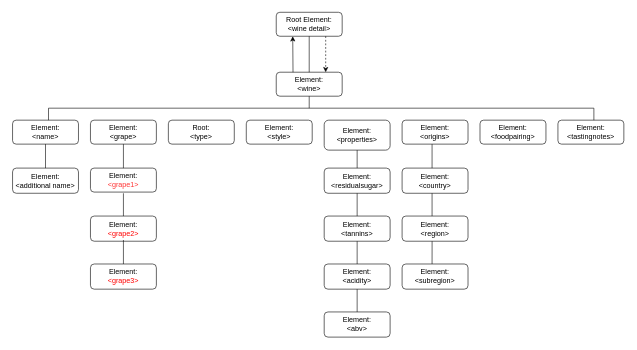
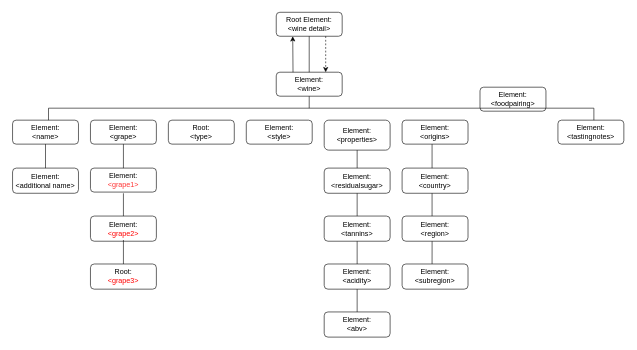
node "Element: <foodpairing>": moved (513, 132) -> (513, 99)
node "Element: <grape3>": label "Element: <grape3>" -> "Root: <grape3>"
